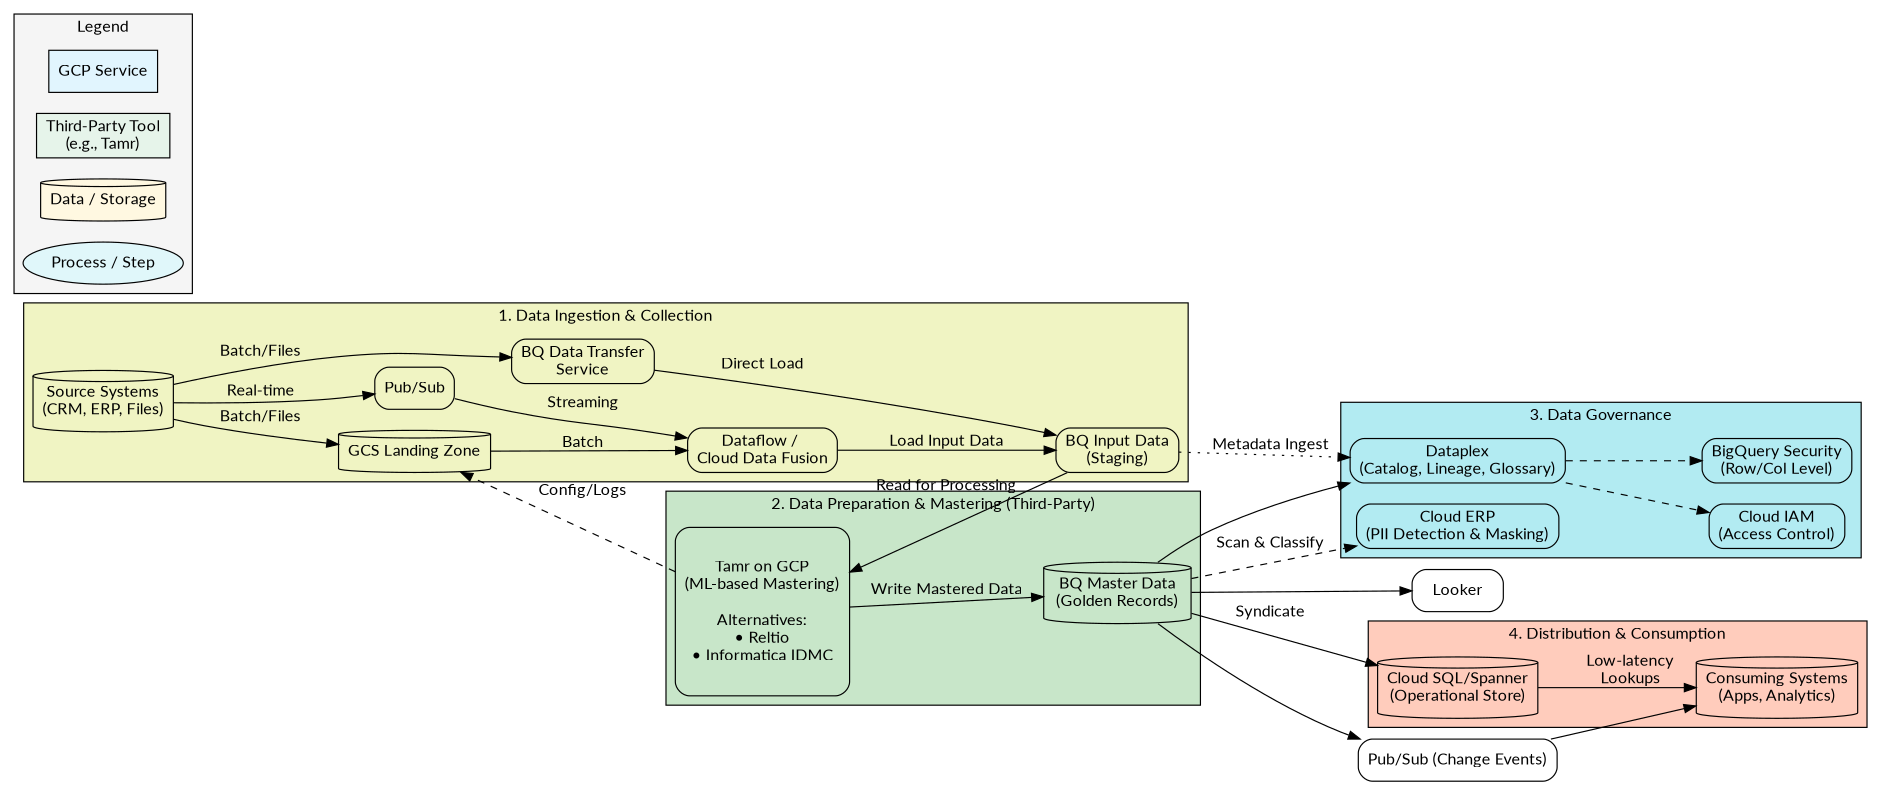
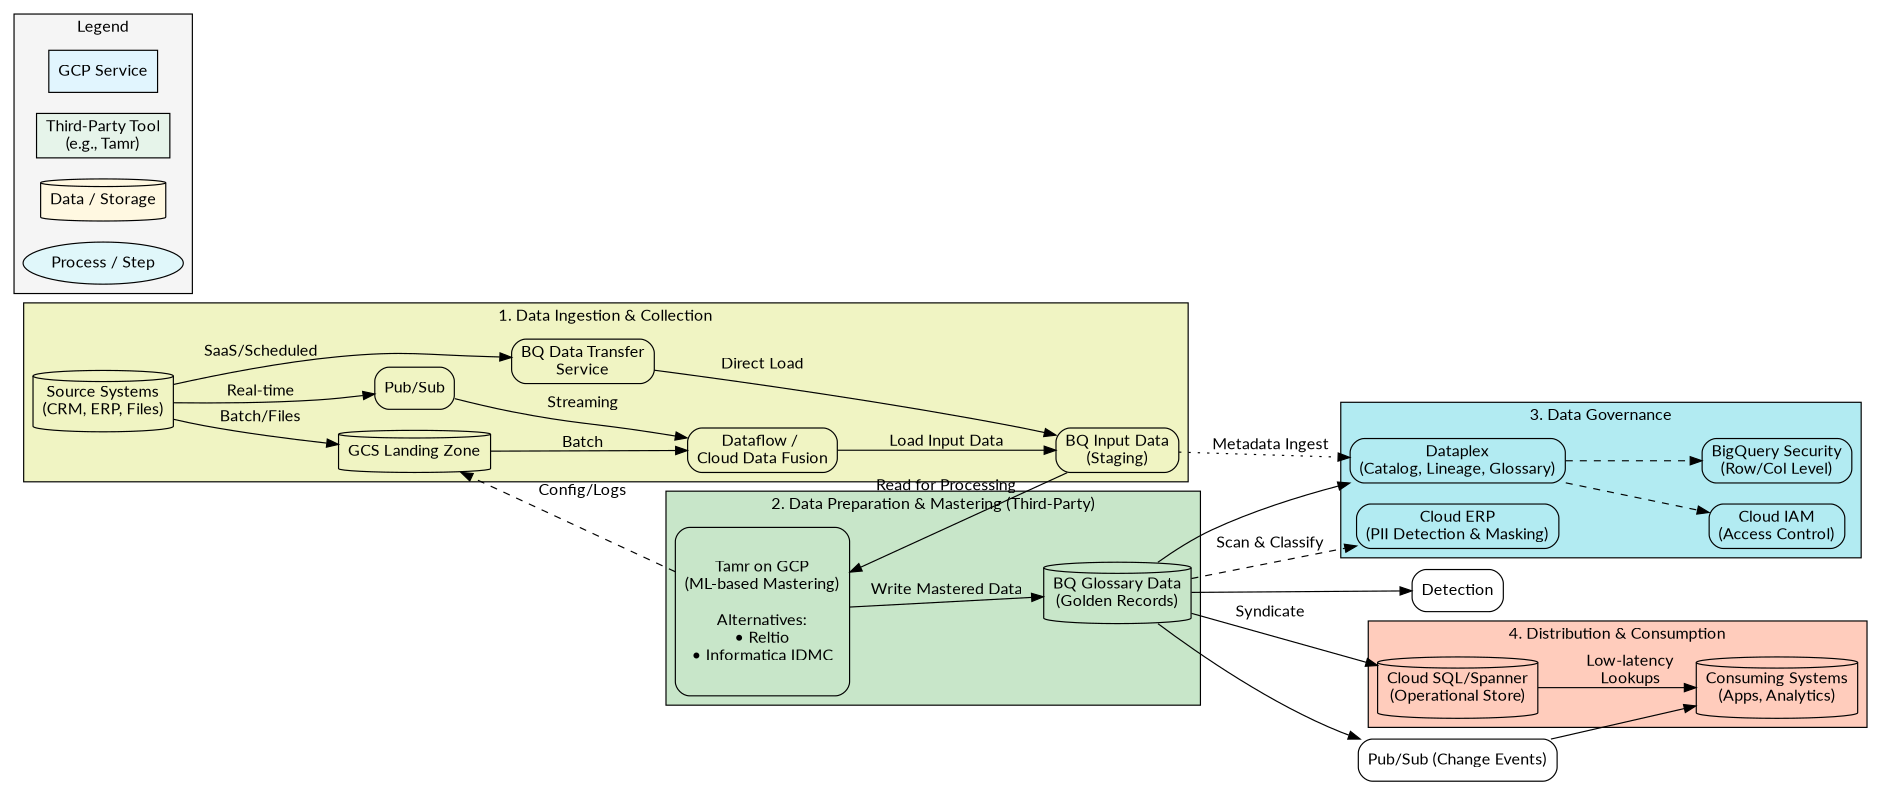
edge "Source Systems (CRM, ERP, Files)" -> "BQ Data Transfer Service": label "Batch/Files" -> "SaaS/Scheduled"
node "Looker": label "Looker" -> "Detection"
node "BQ Master Data (Golden Records)": label "BQ Master Data (Golden Records)" -> "BQ Glossary Data (Golden Records)"
